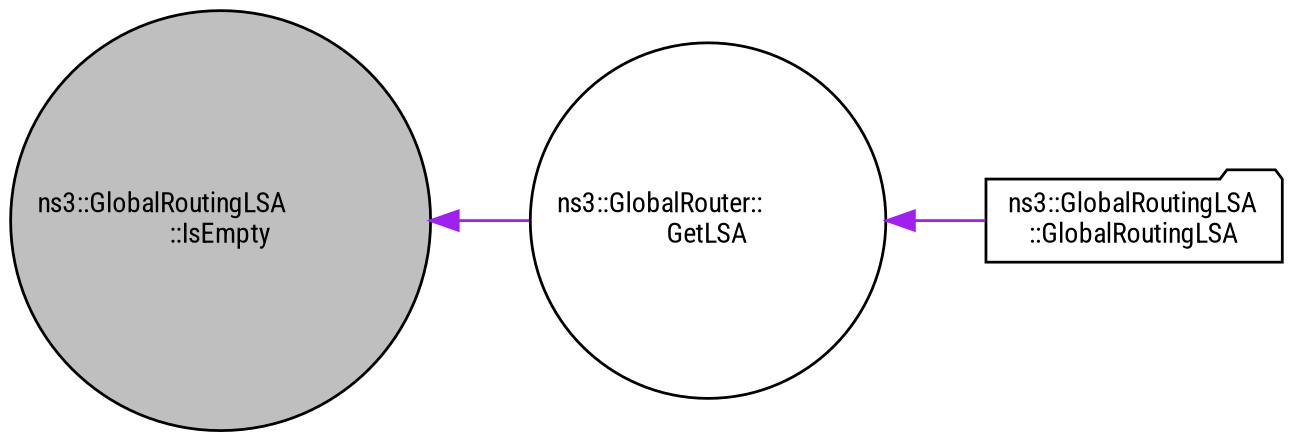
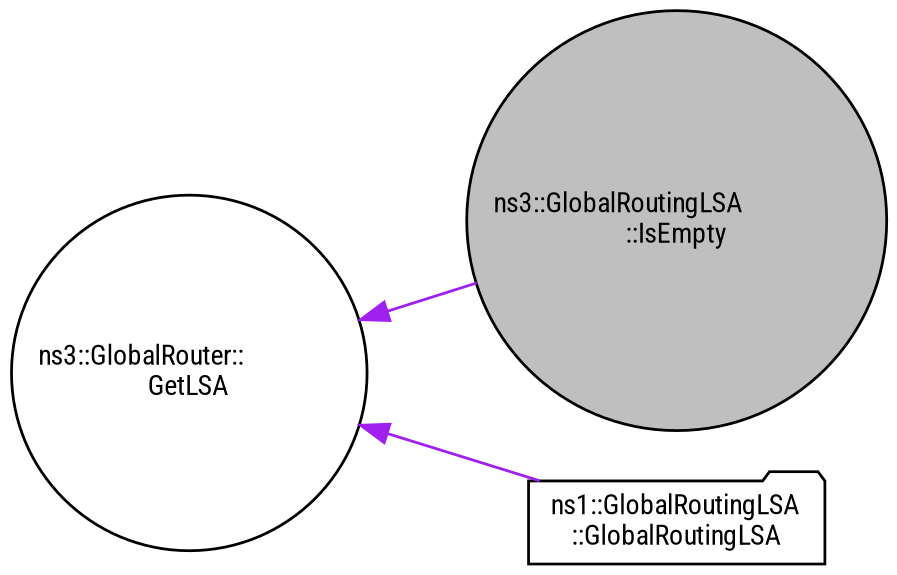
edge "ns3::GlobalRouter:: GetLSA" -> "ns3::GlobalRoutingLSA ::IsEmpty": reversed
node "ns3::GlobalRoutingLSA ::GlobalRoutingLSA": label "ns3::GlobalRoutingLSA ::GlobalRoutingLSA" -> "ns1::GlobalRoutingLSA ::GlobalRoutingLSA"
